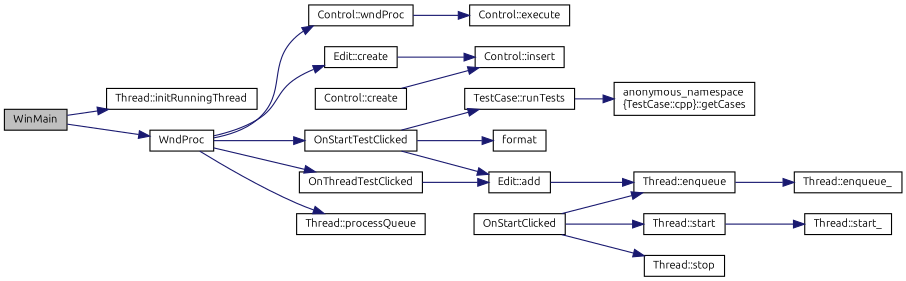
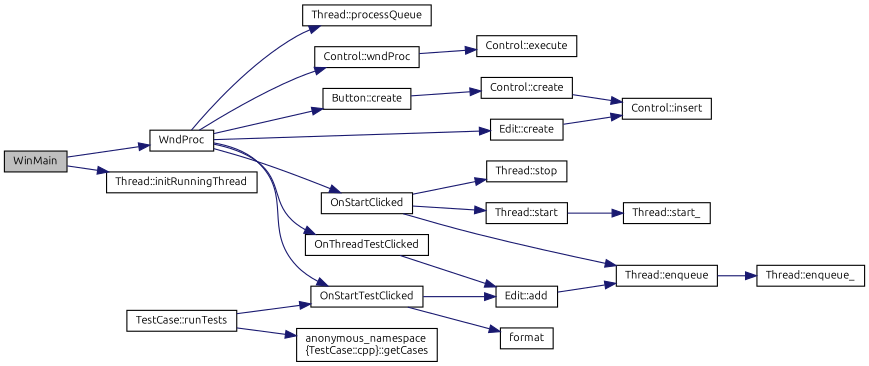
node "Button::create": added
edge "OnStartTestClicked" -> "TestCase::runTests": reversed
edge "WndProc" -> "OnStartClicked": added
